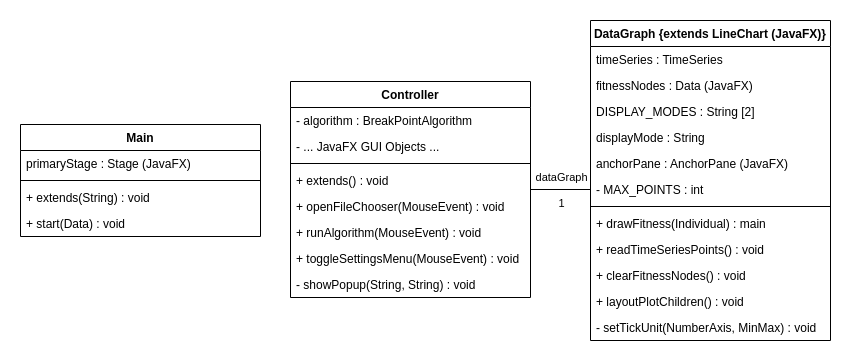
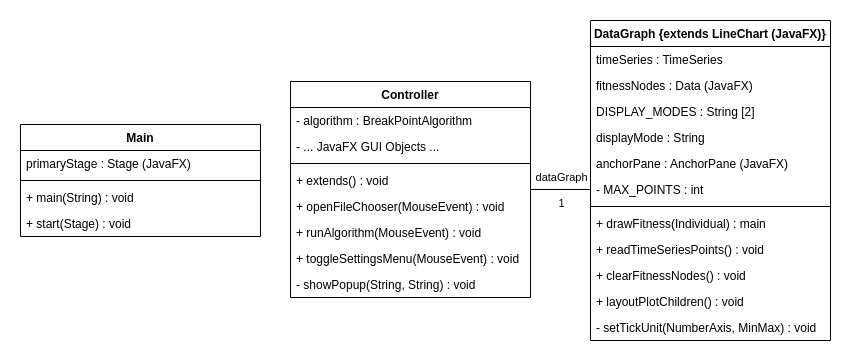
node "+ extends(String) : void": label "+ extends(String) : void" -> "+ main(String) : void"
node "+ start(Data) : void": label "+ start(Data) : void" -> "+ start(Stage) : void"
